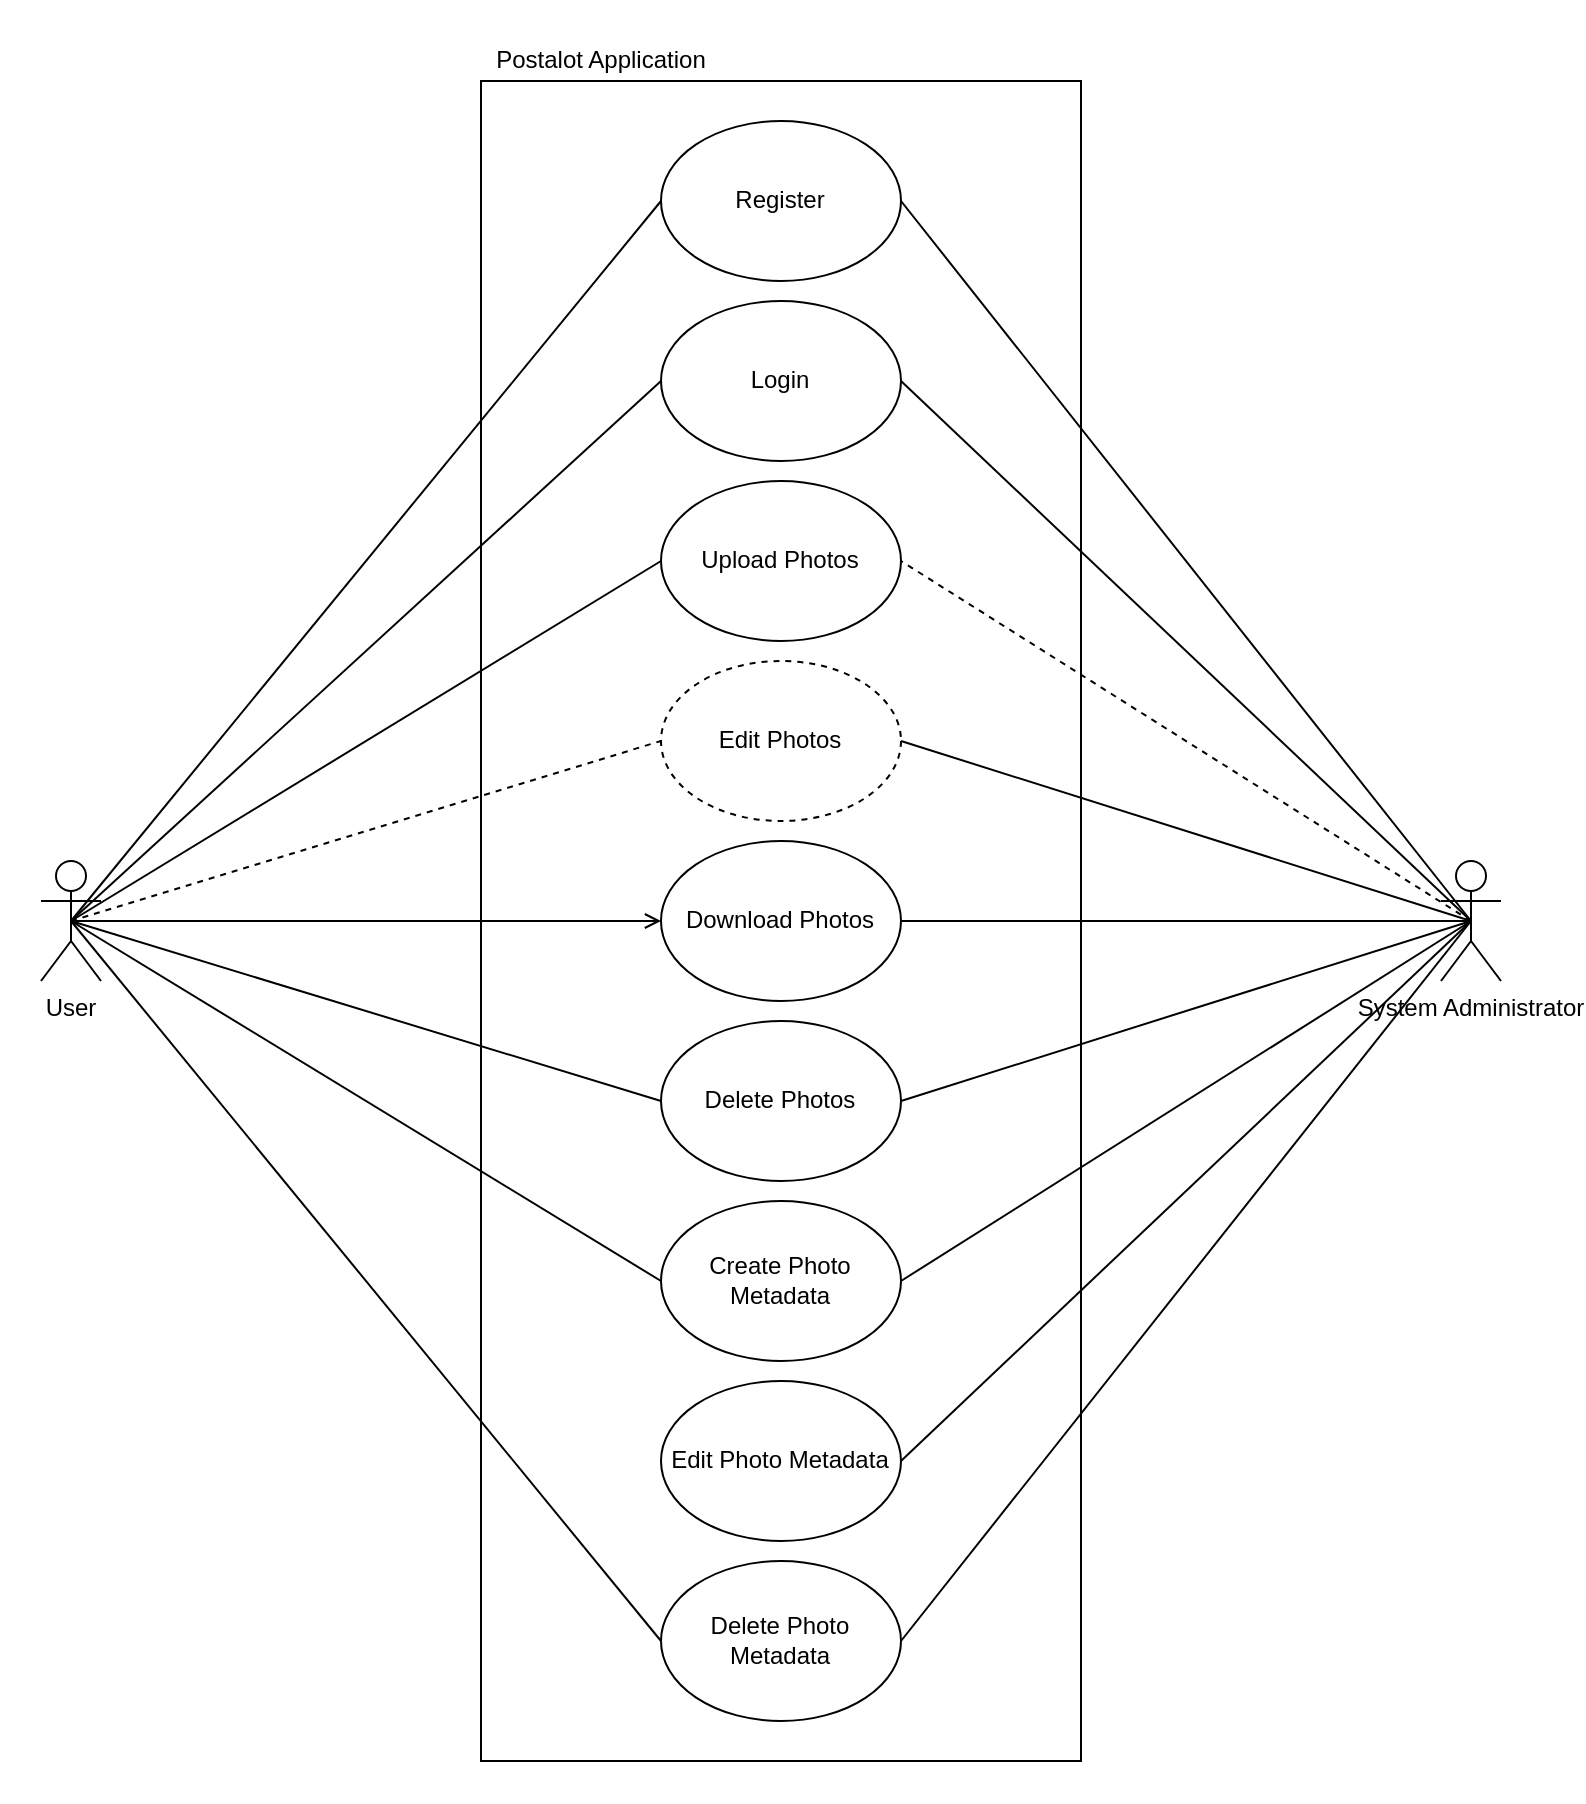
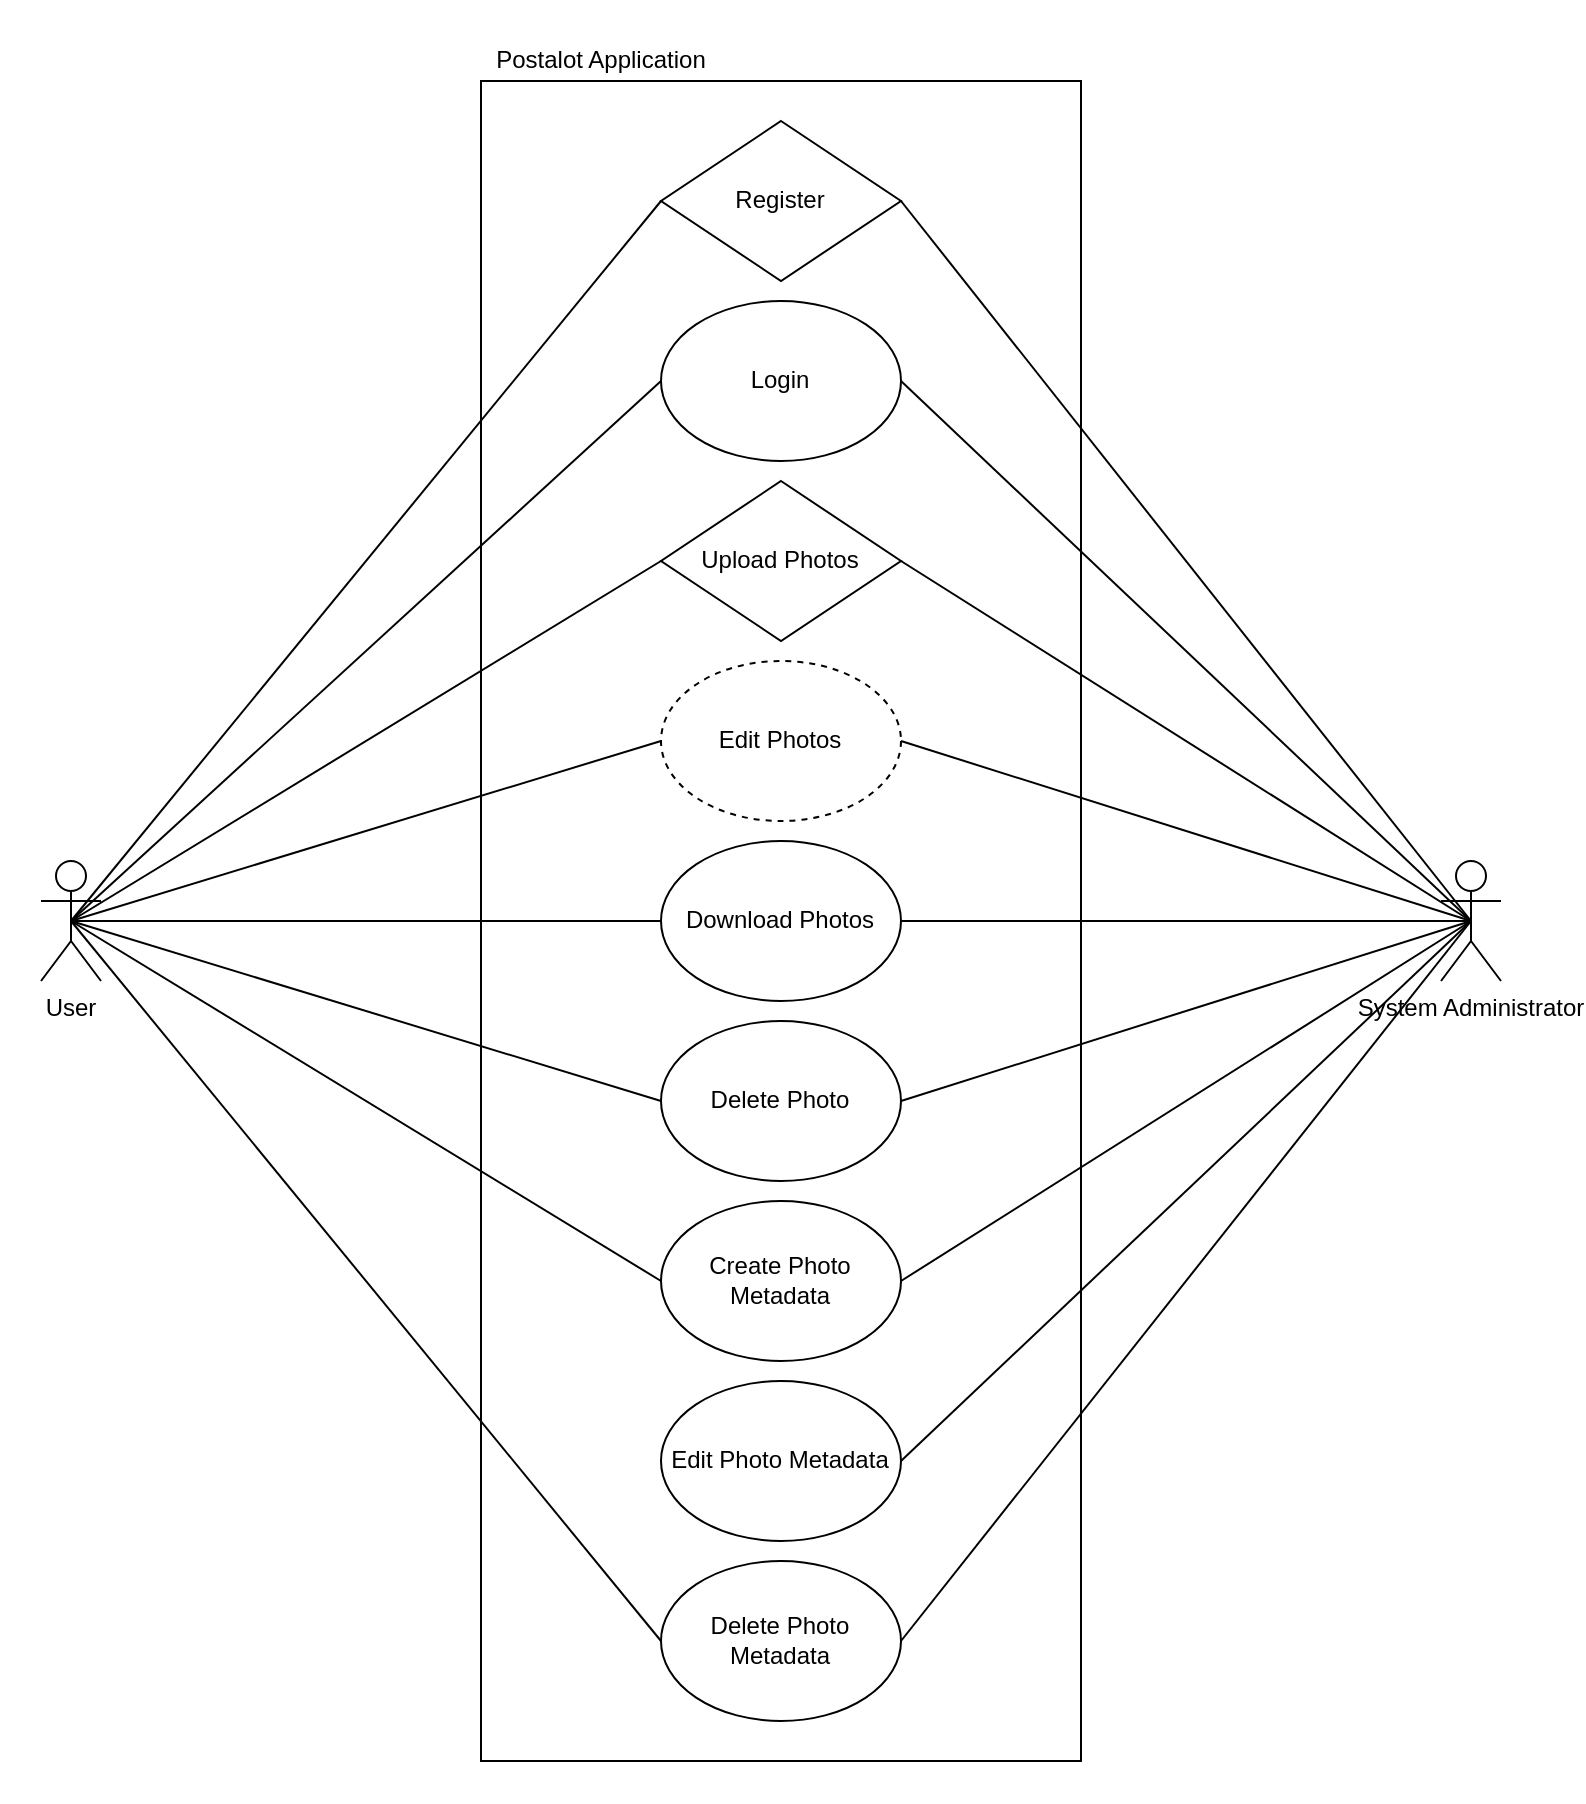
node "Register": shape ellipse -> diamond
node "Upload Photos": shape ellipse -> diamond
edge "Upload Photos" -- "System Administrator": style dashed -> solid
edge "Edit Photos" -- "User": style dashed -> solid
edge "User" -> "Download Photos": arrowhead open -> none
node "Delete Photos": label "Delete Photos" -> "Delete Photo"
